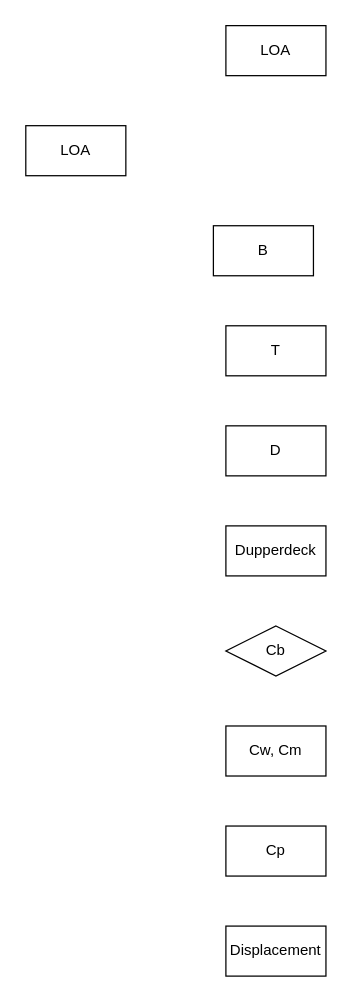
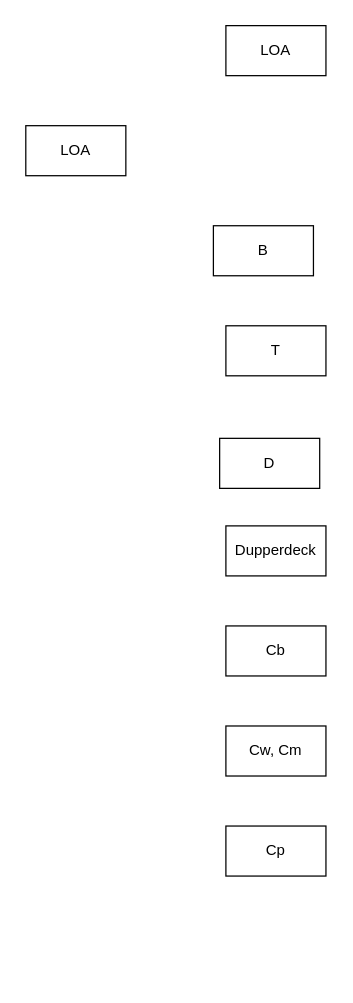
node "D": moved (276, 451) -> (269, 463)
node "Cb": shape diamond -> rectangle
node "Displacement": removed
